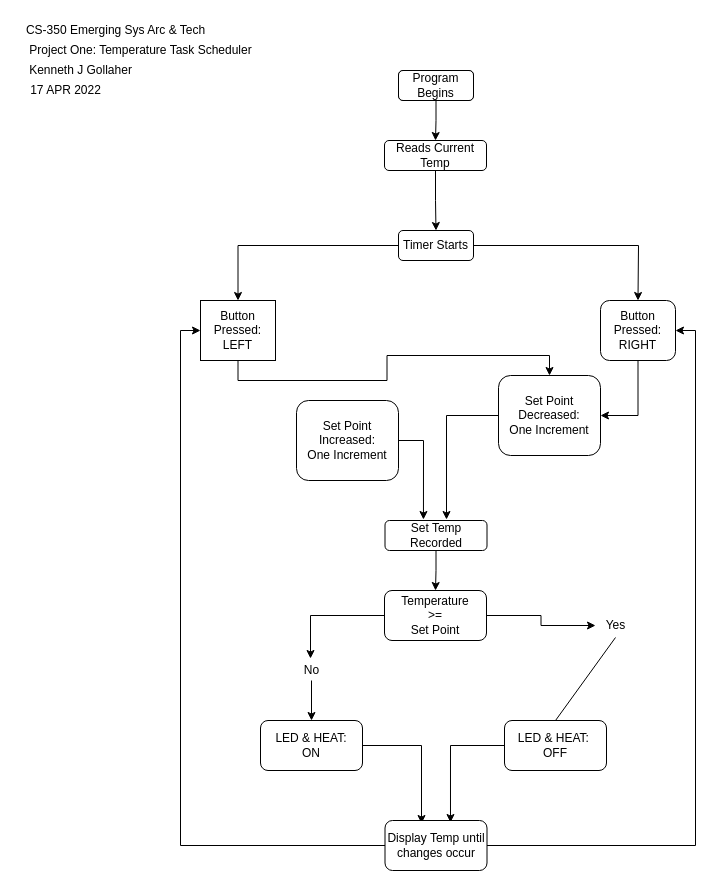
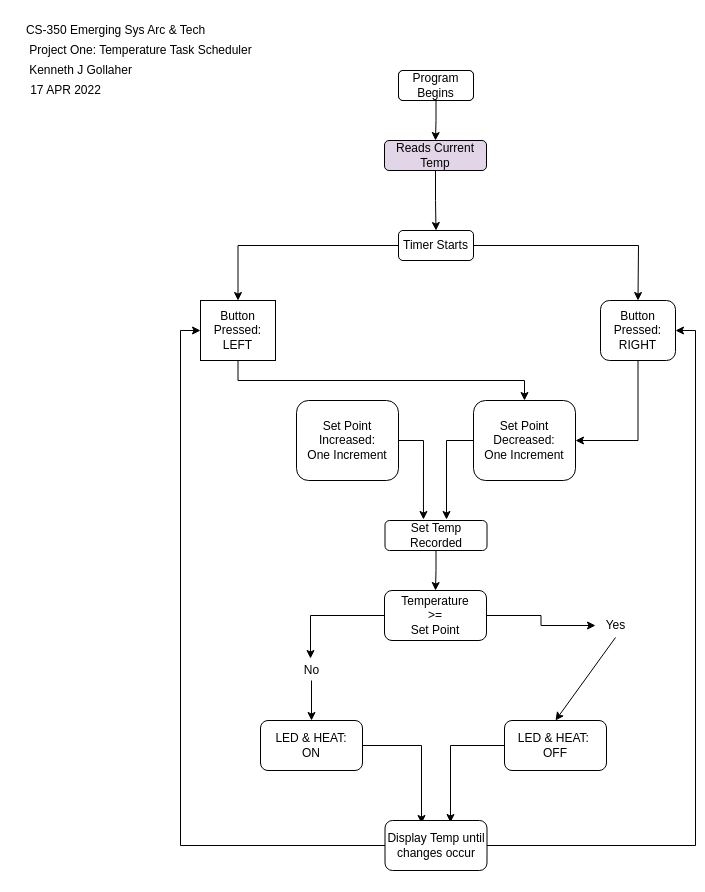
node "Reads Current Temp": fillcolor #ffffff -> #e1d5e7
node "Set Point Decreased: One Increment": moved (550, 416) -> (525, 441)
edge "Yes" -- "LED & HEAT: OFF": arrowhead none -> classic
